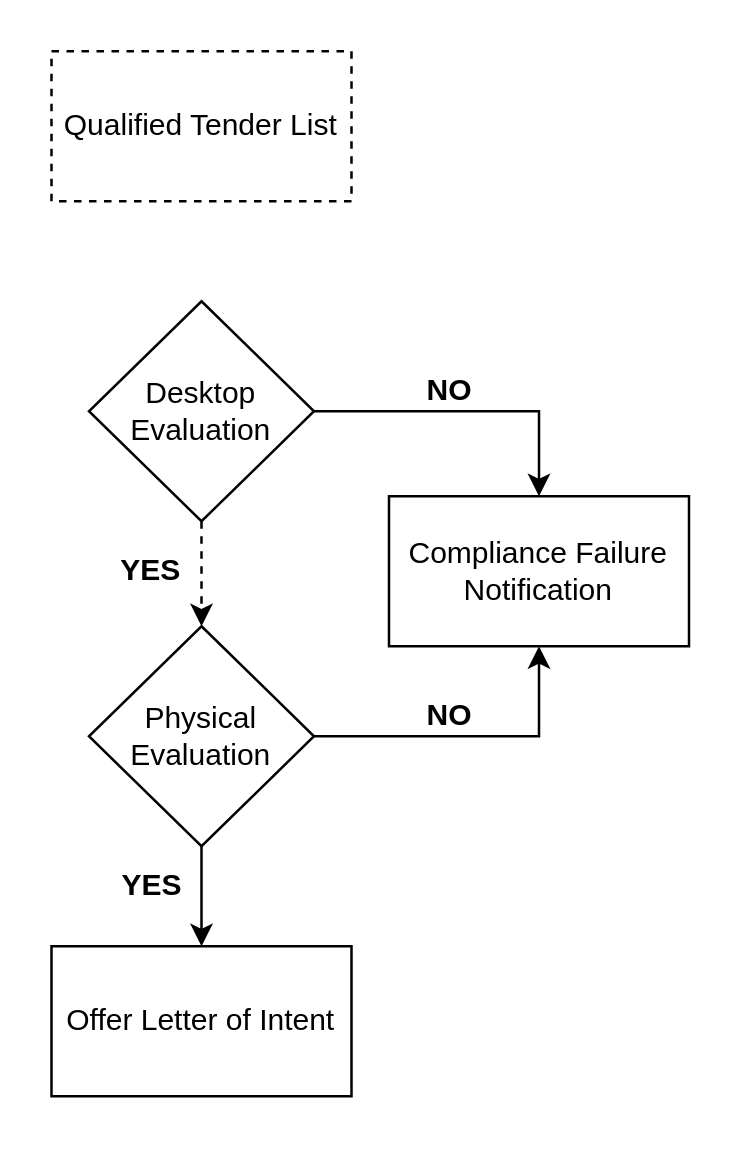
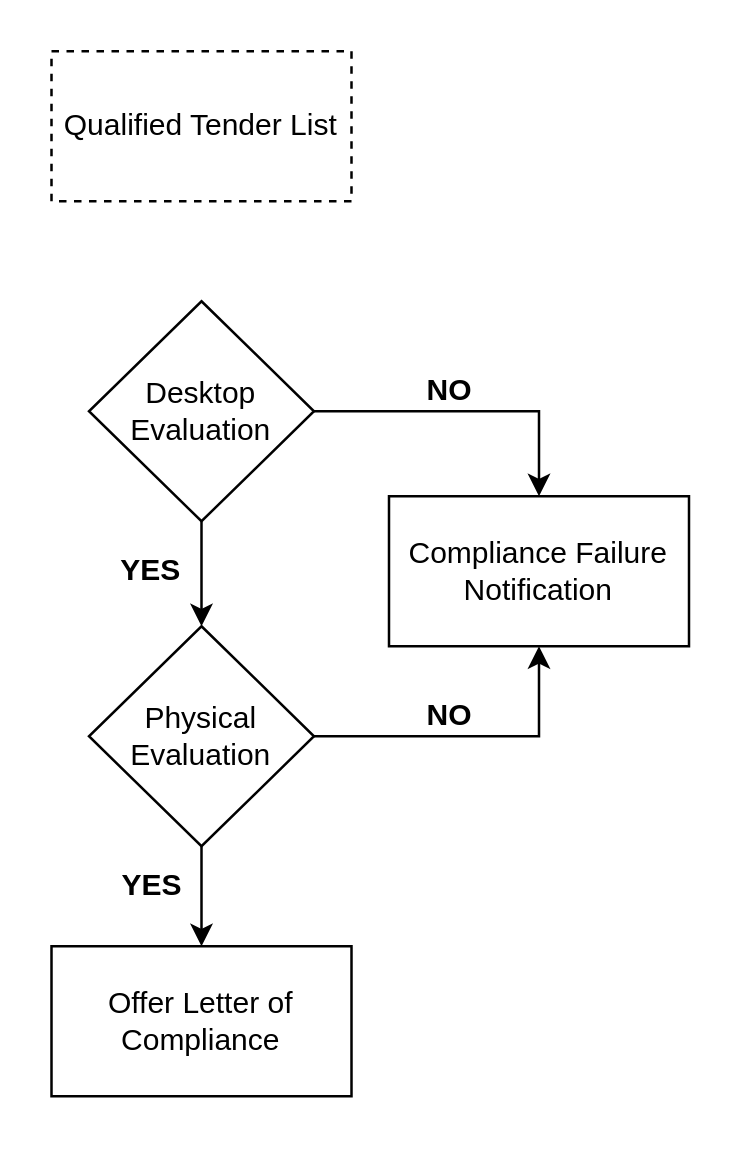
edge "Desktop Evaluation" -> "Physical Evaluation": style dashed -> solid
node "Offer Letter of Intent": label "Offer Letter of Intent" -> "Offer Letter of Compliance"
